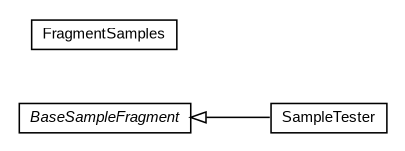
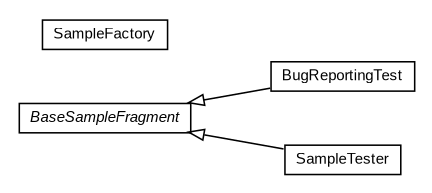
node "FragmentSamples": removed
node "SampleFactory": added
node "BugReportingTest": added
